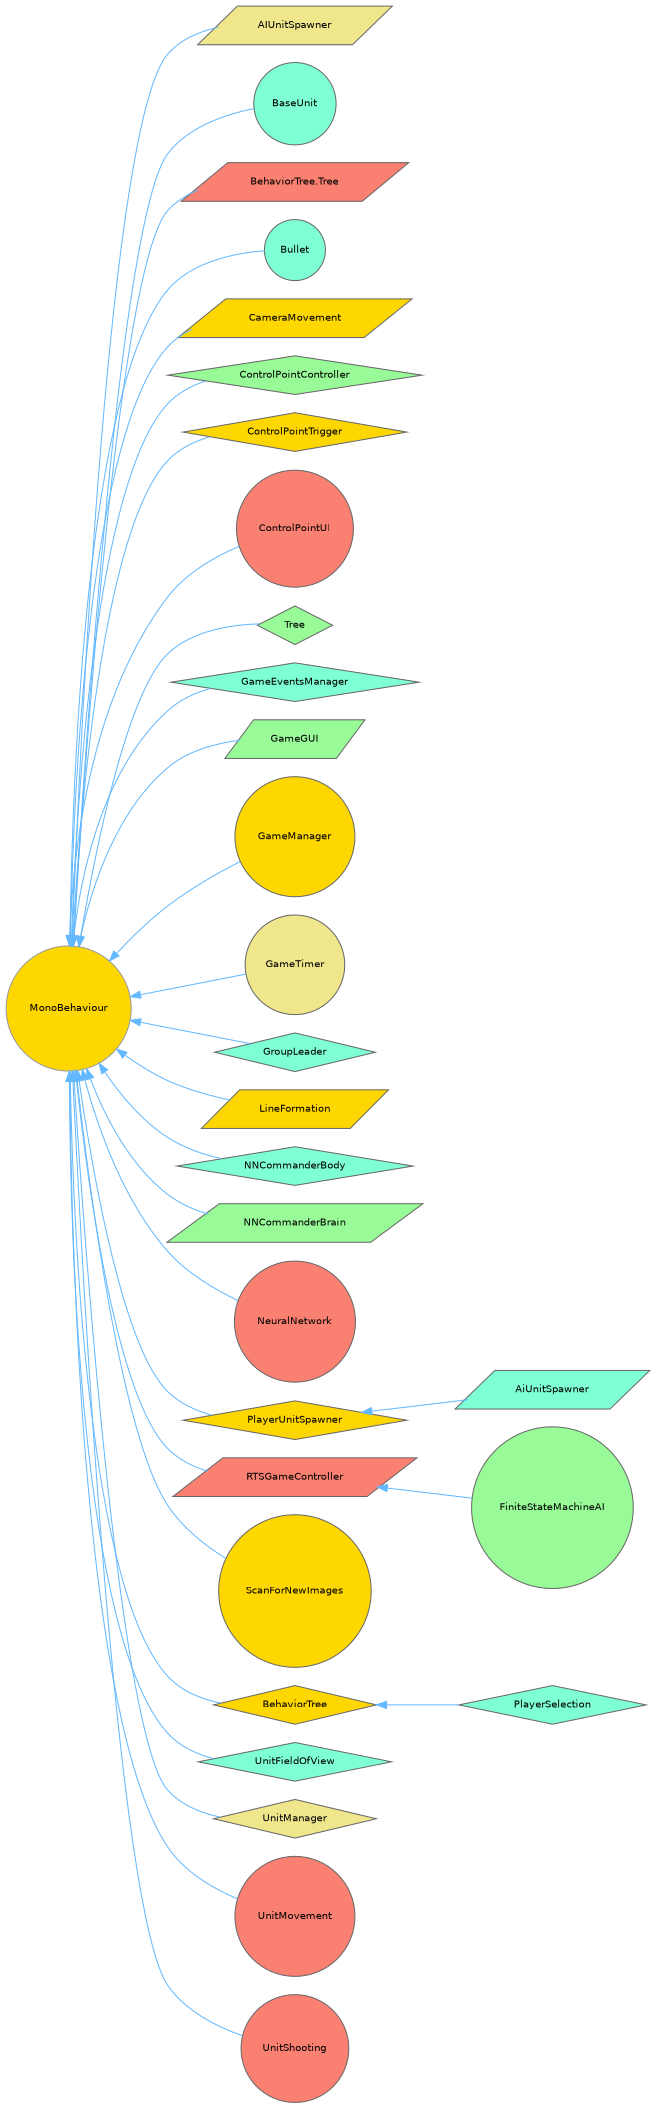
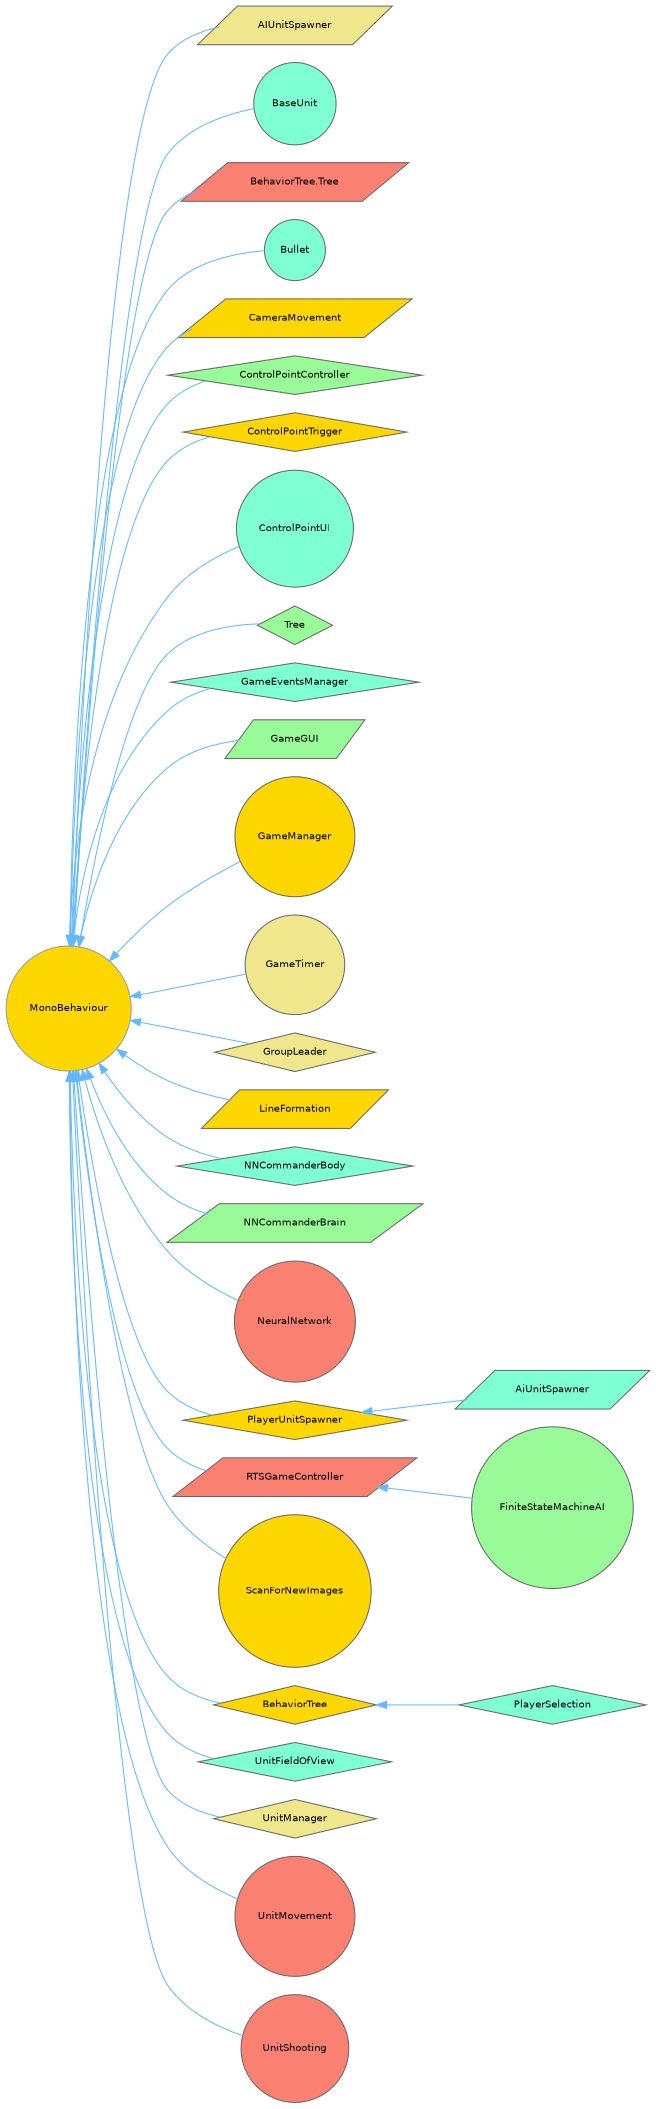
node "ControlPointUI": fillcolor salmon -> aquamarine
node "GroupLeader": fillcolor aquamarine -> khaki
